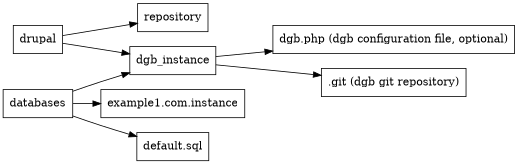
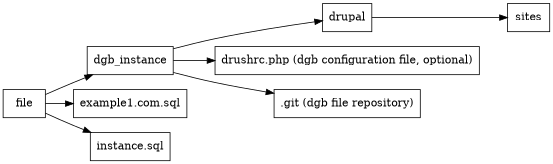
node "repository": label "repository" -> "sites"
node "dgb.php (dgb configuration file, optional)": label "dgb.php (dgb configuration file, optional)" -> "drushrc.php (dgb configuration file, optional)"
edge "drupal" -> "dgb_instance": reversed
node ".git (dgb git repository)": label ".git (dgb git repository)" -> ".git (dgb file repository)"
node "databases": label "databases" -> "file"
node "example1.com.instance": label "example1.com.instance" -> "example1.com.sql"
node "default.sql": label "default.sql" -> "instance.sql"
